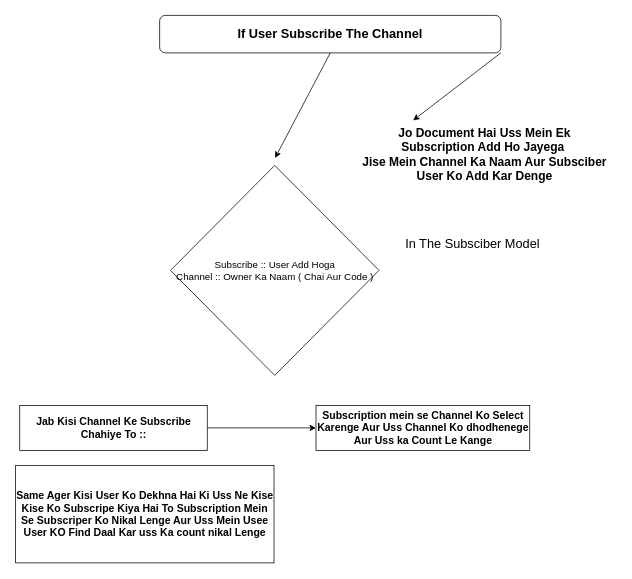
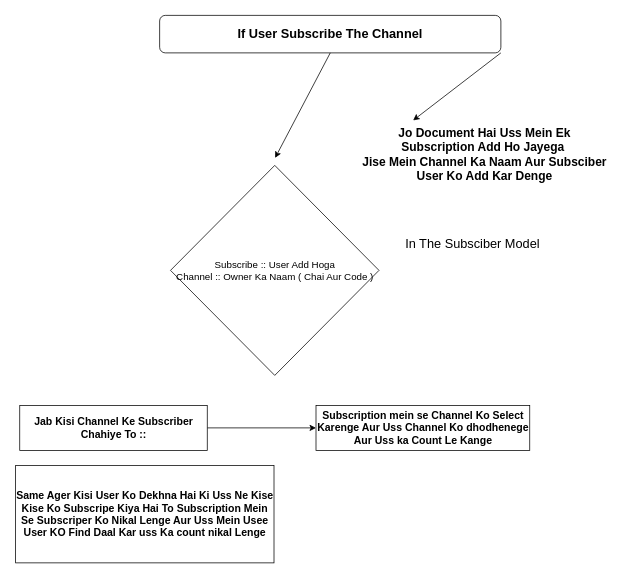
node "Jab Kisi Channel Ke Subscribe Chahiye To ::": label "Jab Kisi Channel Ke Subscribe Chahiye To ::" -> "Jab Kisi Channel Ke Subscriber Chahiye To ::"
